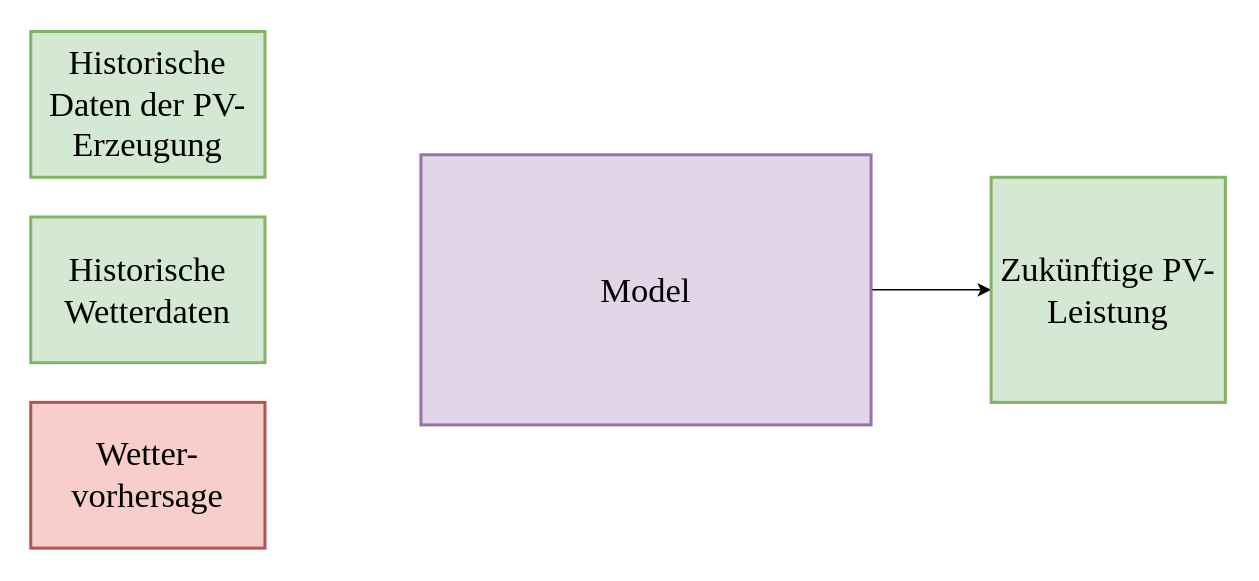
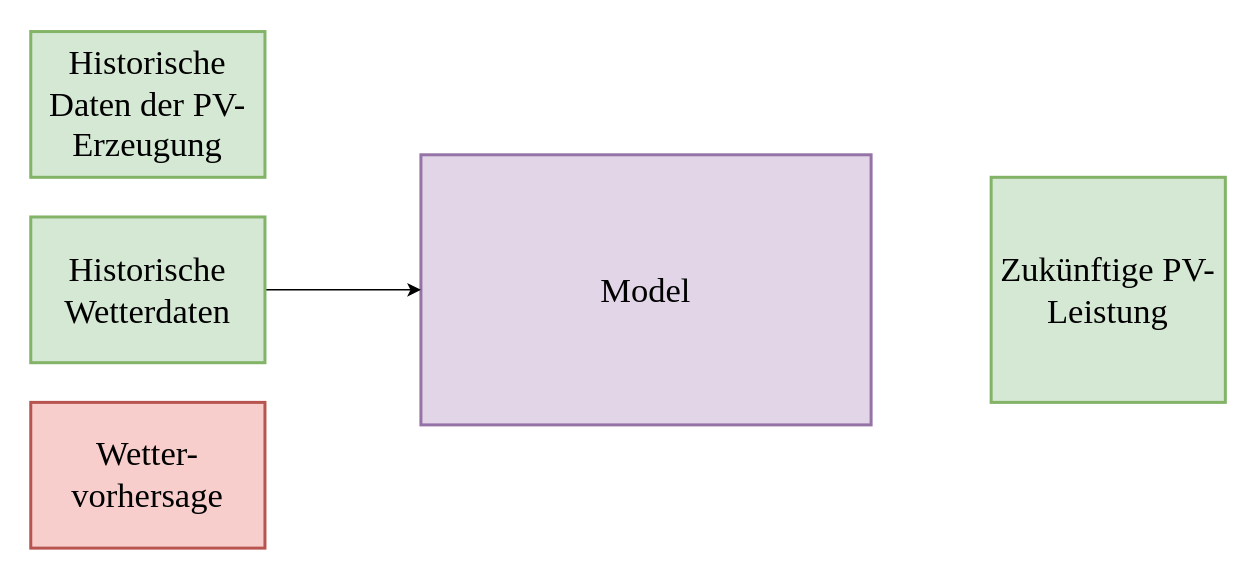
edge "Historische Wetterdaten" -> "Model": added
edge "Model" -> "Zukünftige PV-Leistung": removed
